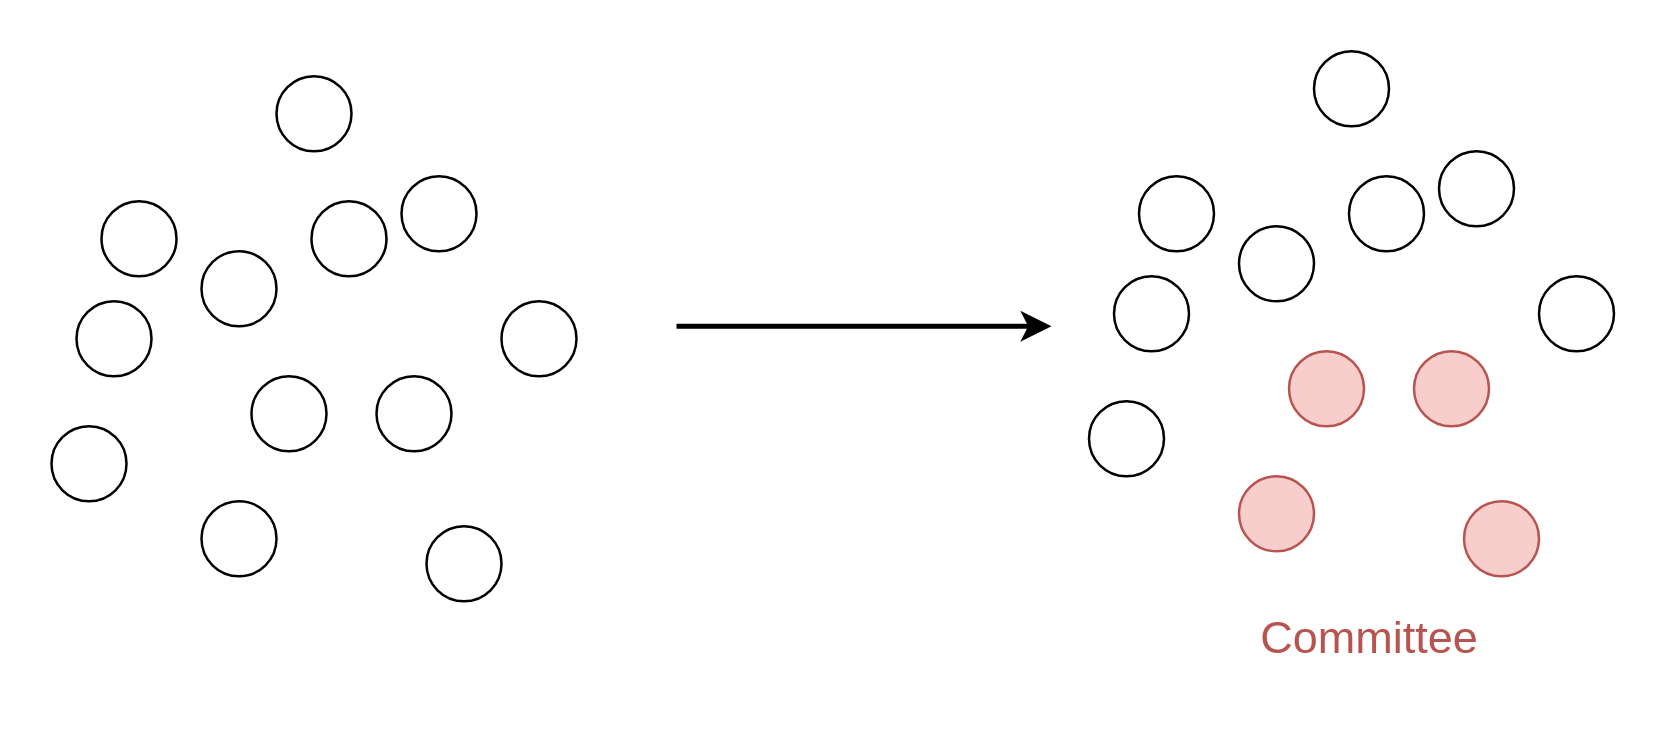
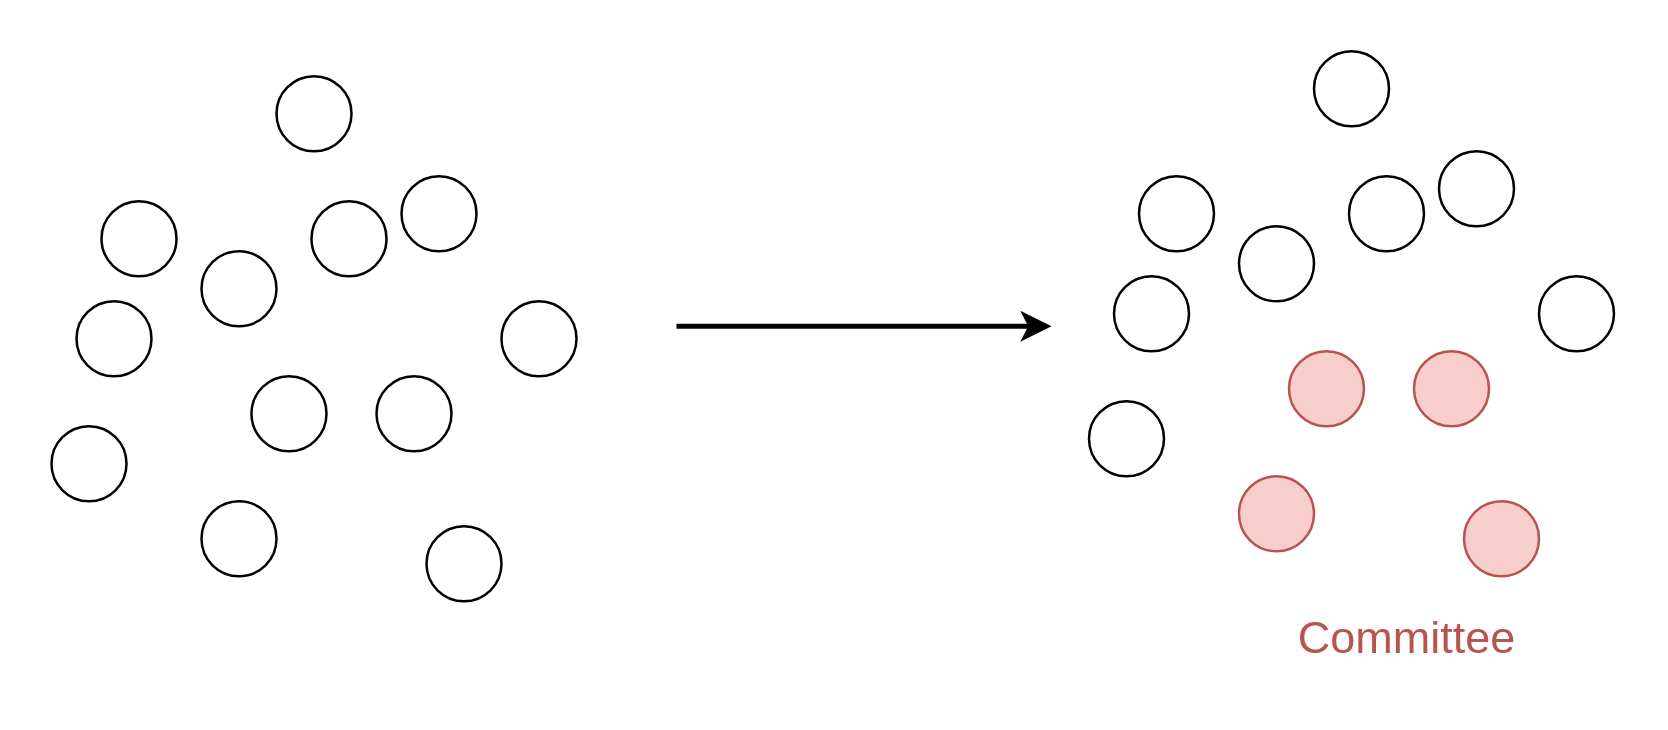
node "Committee": moved (1370, 639) -> (1408, 639)
